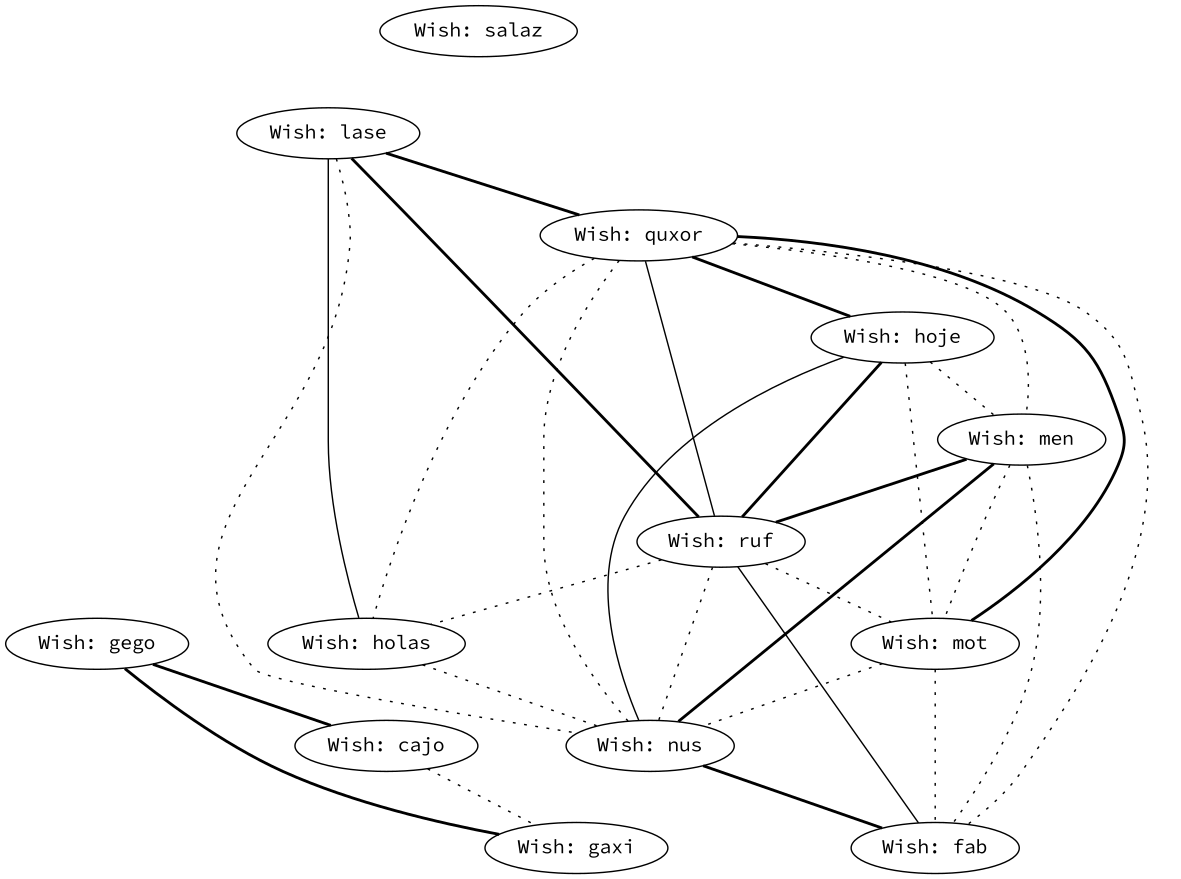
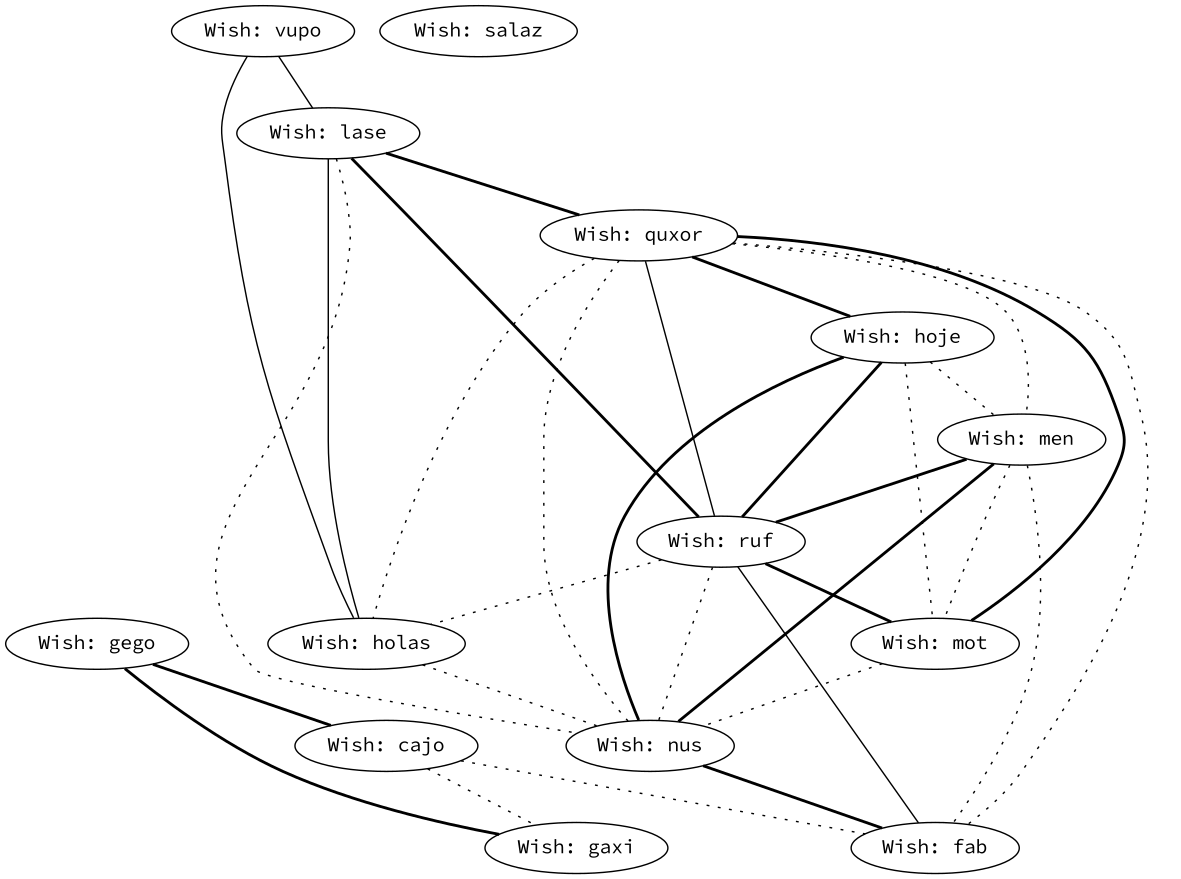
node "Wish: vupo": added
edge "Wish: hoje" -- "Wish: nus": style solid -> bold
edge "Wish: ruf" -- "Wish: mot": style dotted -> bold
edge "Wish: mot" -- "Wish: fab": now "Wish: cajo" -- "Wish: fab"
